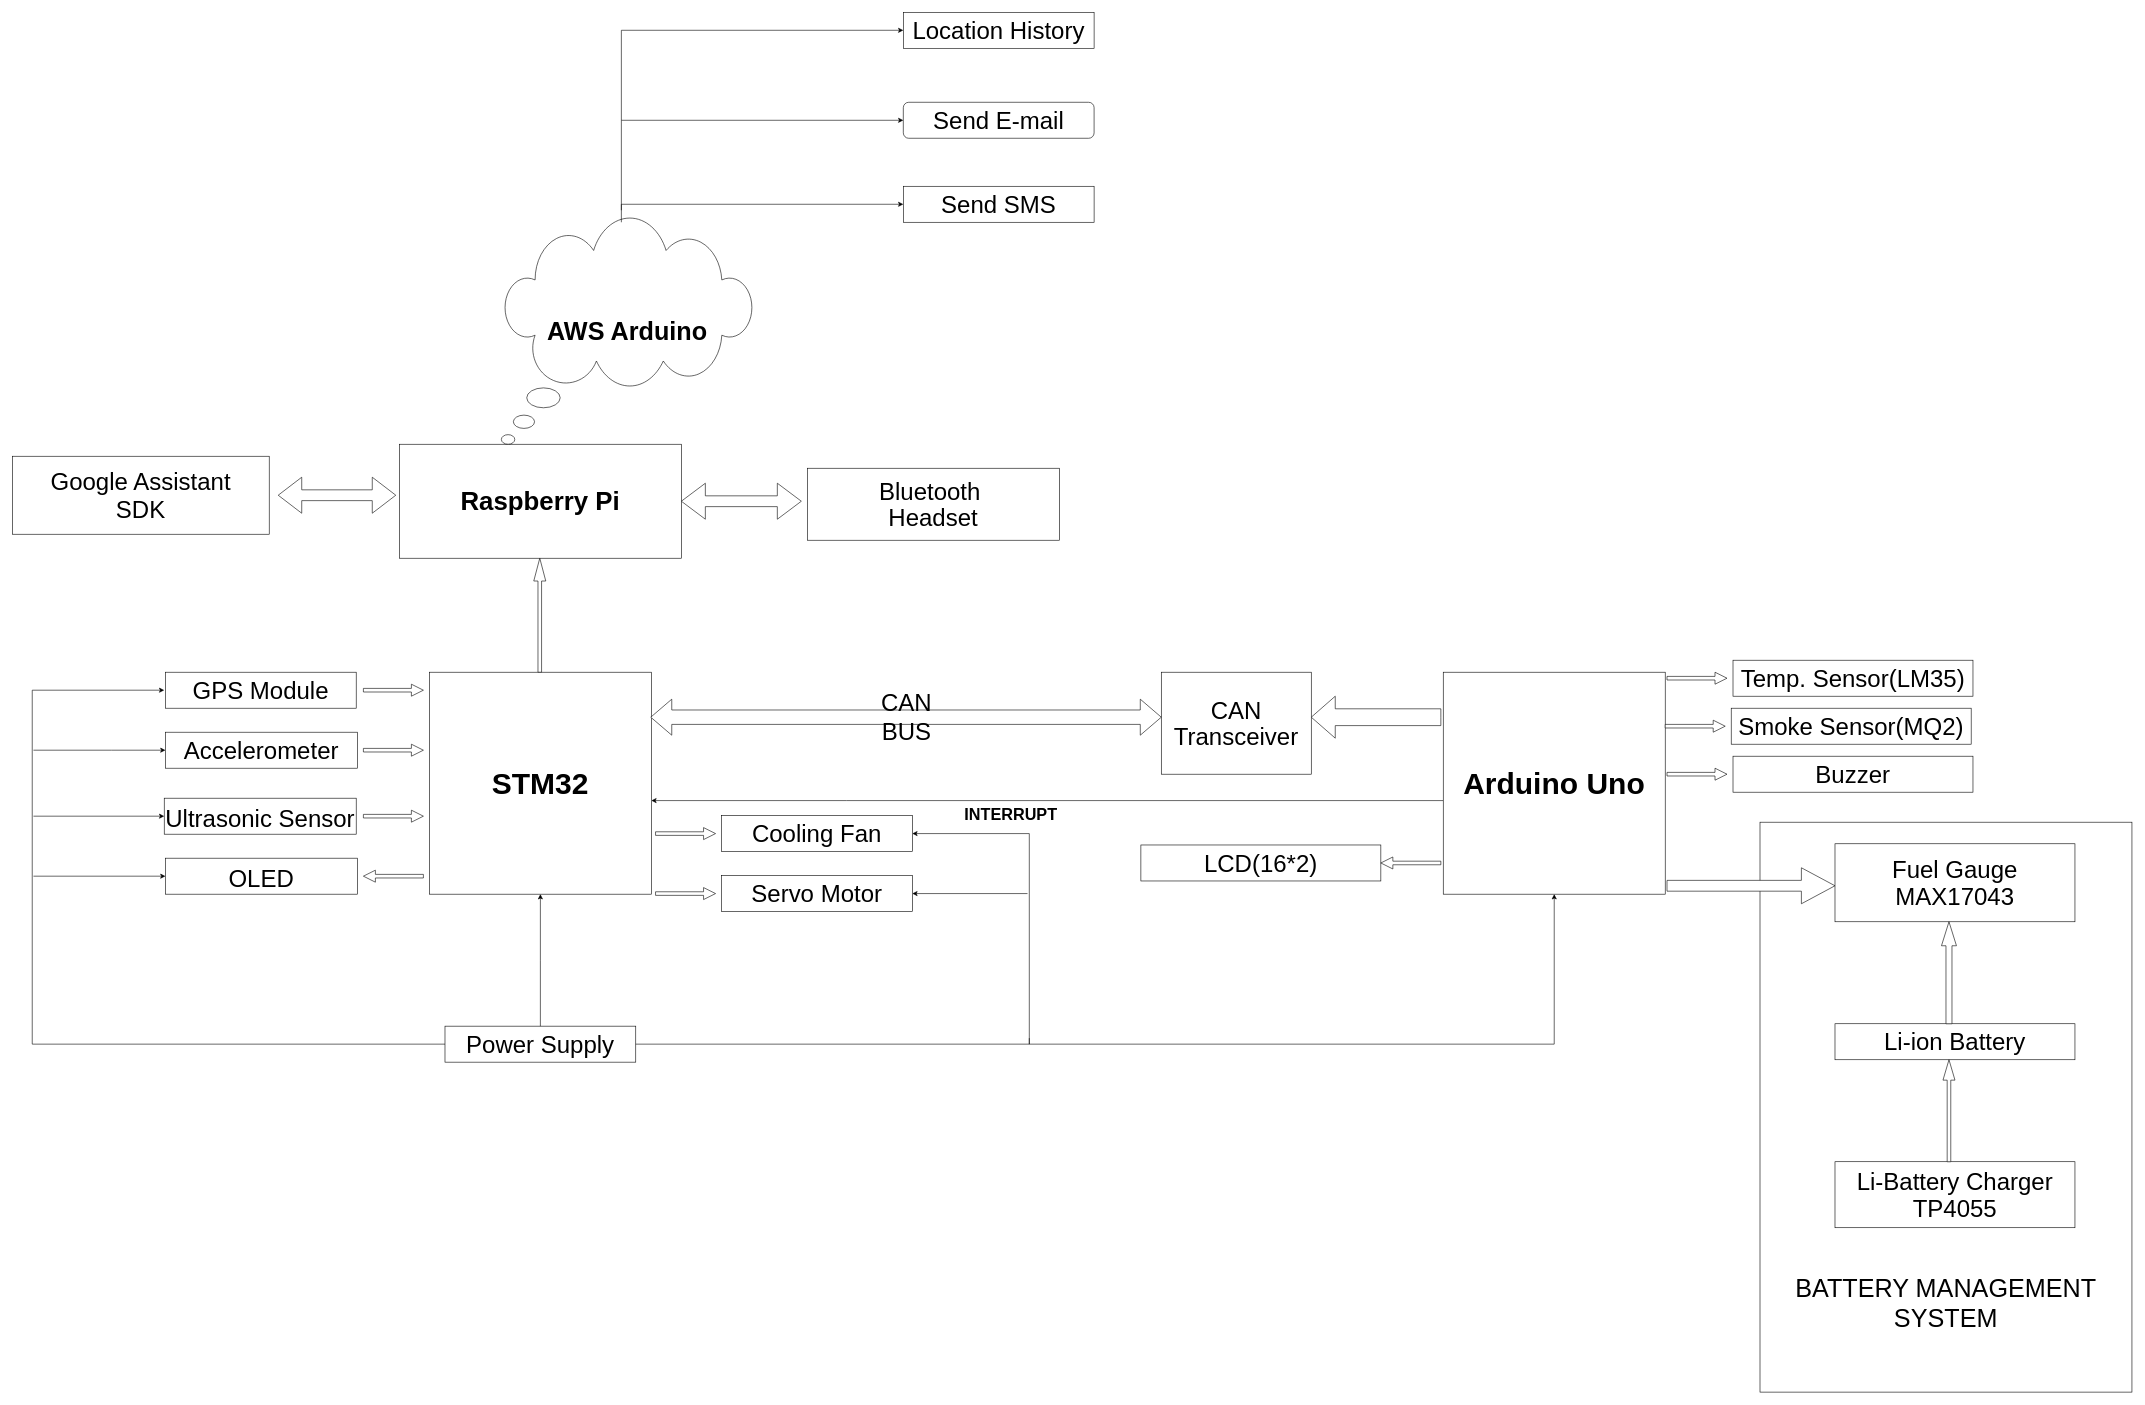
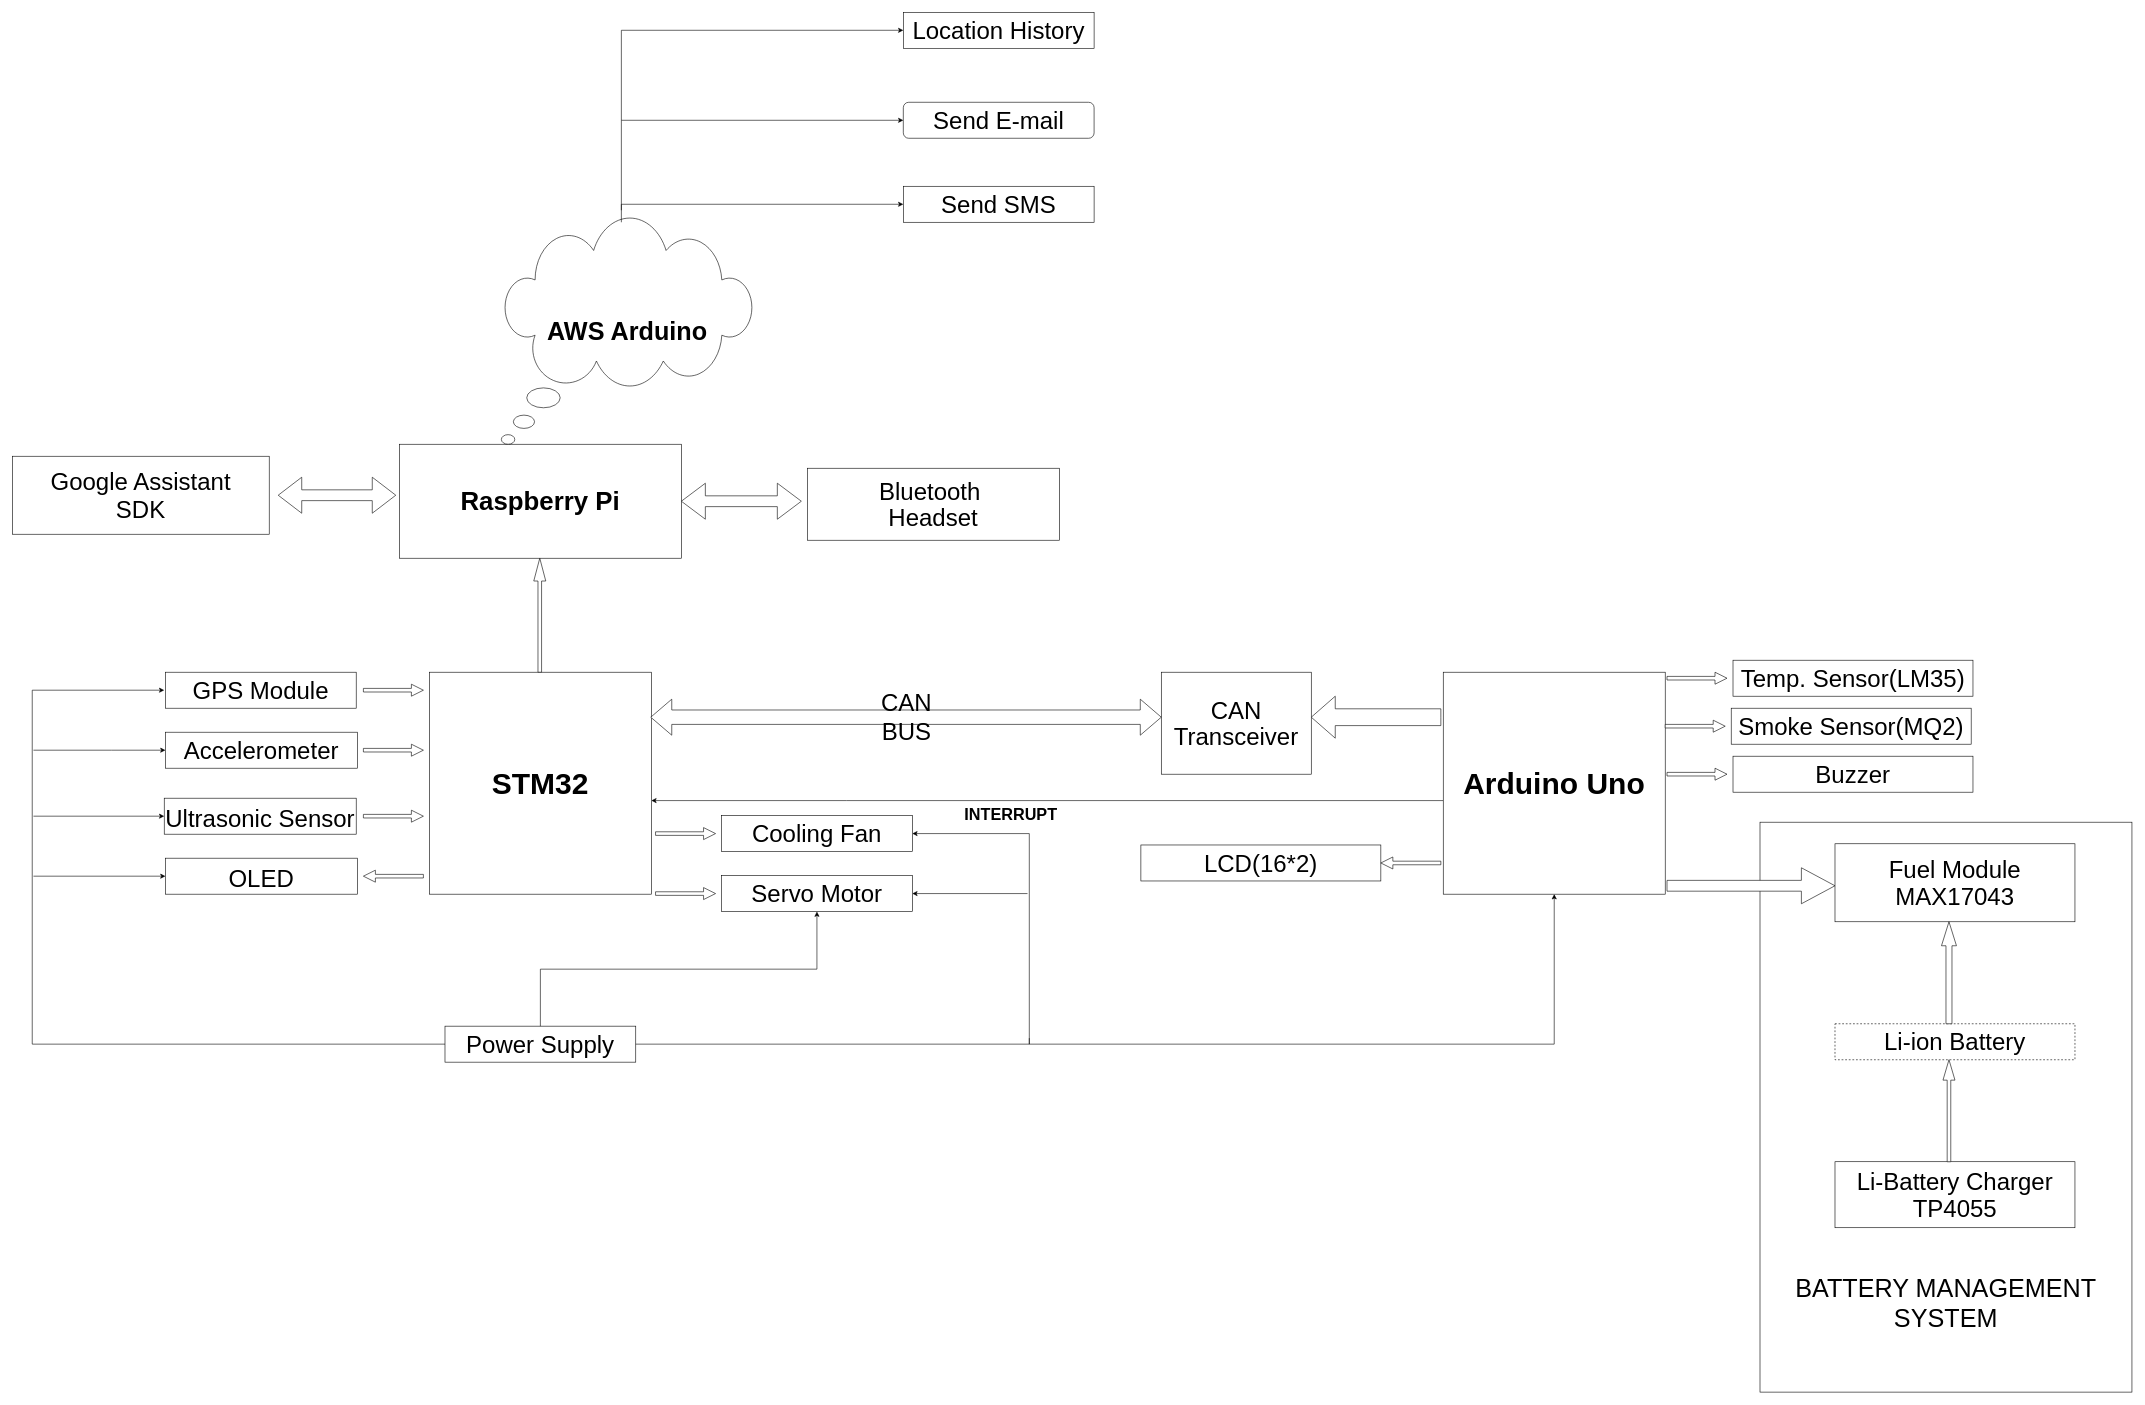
node "Fuel Gauge MAX17043": label "Fuel Gauge MAX17043" -> "Fuel Module MAX17043"
edge "Power Supply" -> "STM32": now "Power Supply" -> "Servo Motor"
node "Li-ion Battery": style solid -> dashed
